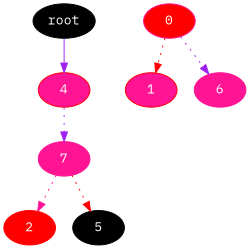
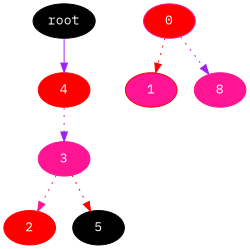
node "4": fillcolor deeppink -> red
node "6": label "6" -> "8"
node "7": label "7" -> "3"
